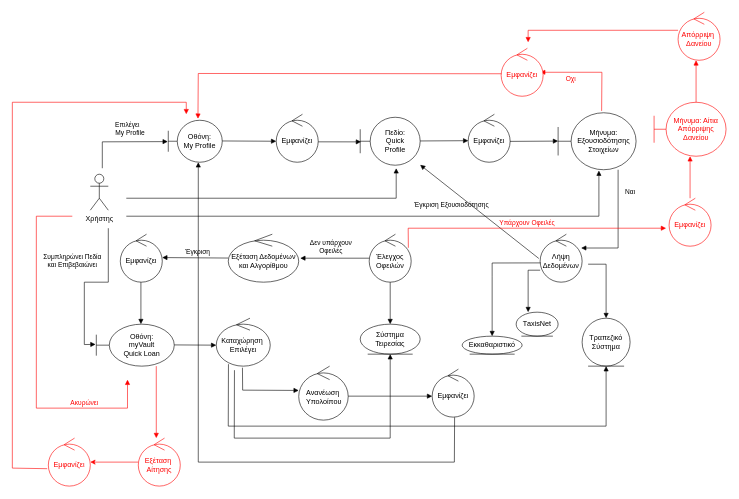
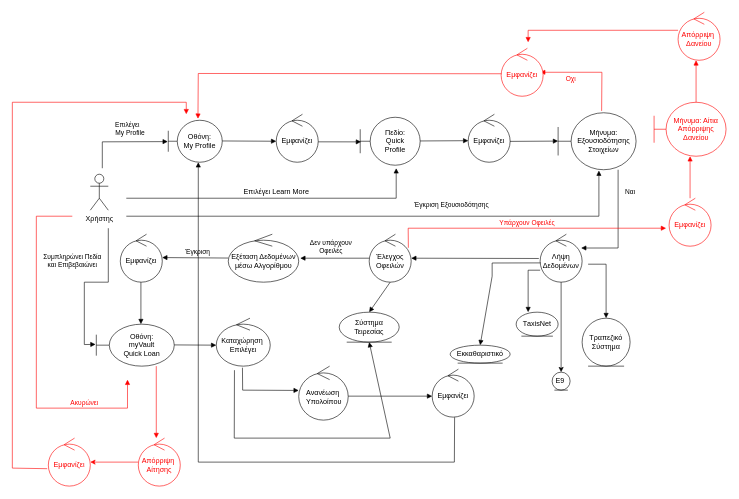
node "Επιλέγει Learn More": added
edge "Λήψη Δεδομένων" -> "Πεδίο: Quick Profile": now "Λήψη Δεδομένων" -> "Έλεγχος Οφειλών"
node "Εξέταση Δεδομένων και Αλγορίθμου": label "Εξέταση Δεδομένων και Αλγορίθμου" -> "Εξέταση Δεδομένων μέσω Αλγορίθμου"
node "Σύστημα Τειρεσίας": moved (390, 339) -> (369, 327)
node "Εκκαθαριστικό": moved (492, 345) -> (480, 354)
edge "Λήψη Δεδομένων" -> "Ε9": added
node "Ε9": added
edge "Καταχώρηση Επιλέγει" -> "Τραπεζικό Σύστημα": removed
node "Εξέταση Αίτησης": label "Εξέταση Αίτησης" -> "Απόρριψη Αίτησης"
